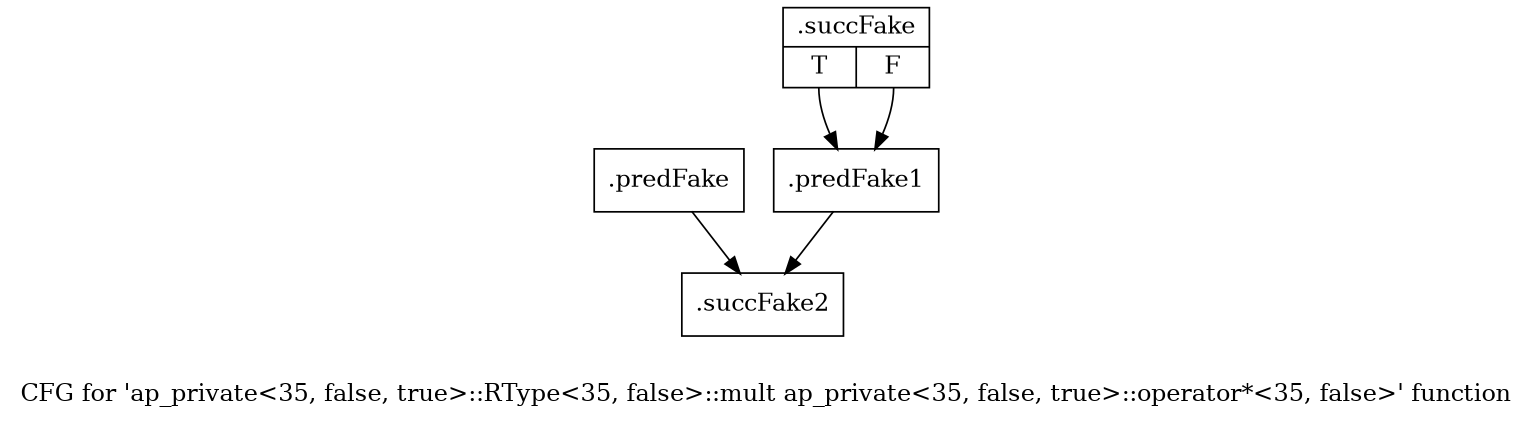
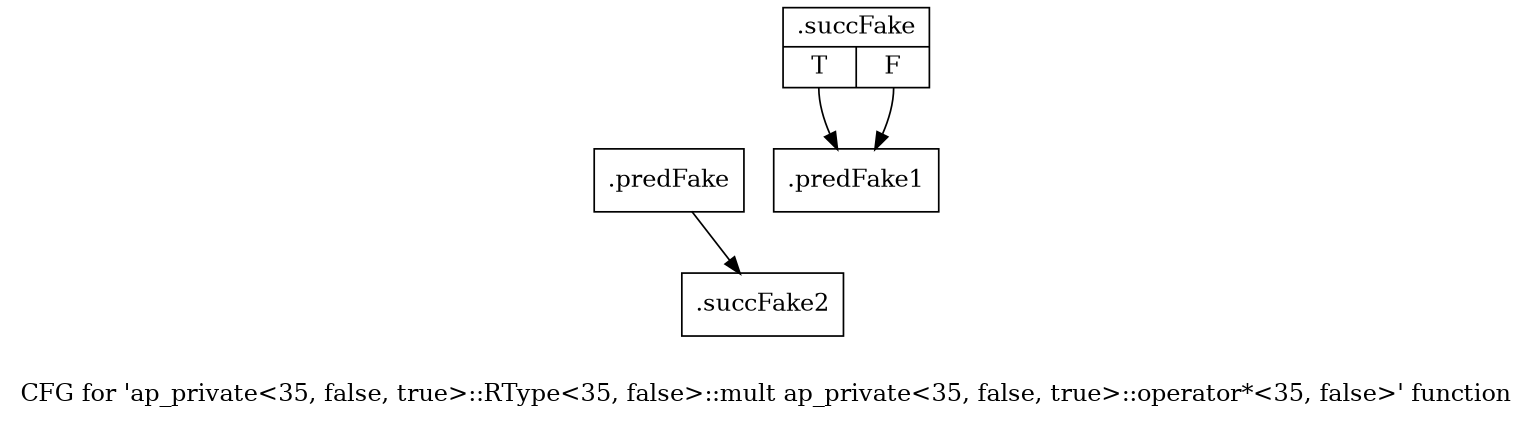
edge ".predFake1" -> ".succFake2": removed
